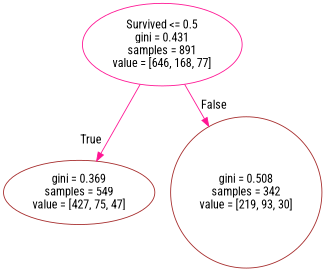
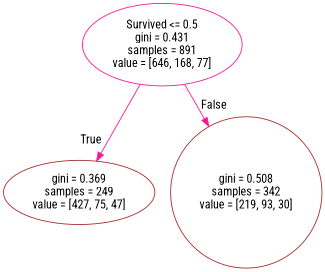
node "gini = 0.369 samples = 549 value = [427, 75, 47]": label "gini = 0.369 samples = 549 value = [427, 75, 47]" -> "gini = 0.369 samples = 249 value = [427, 75, 47]"
